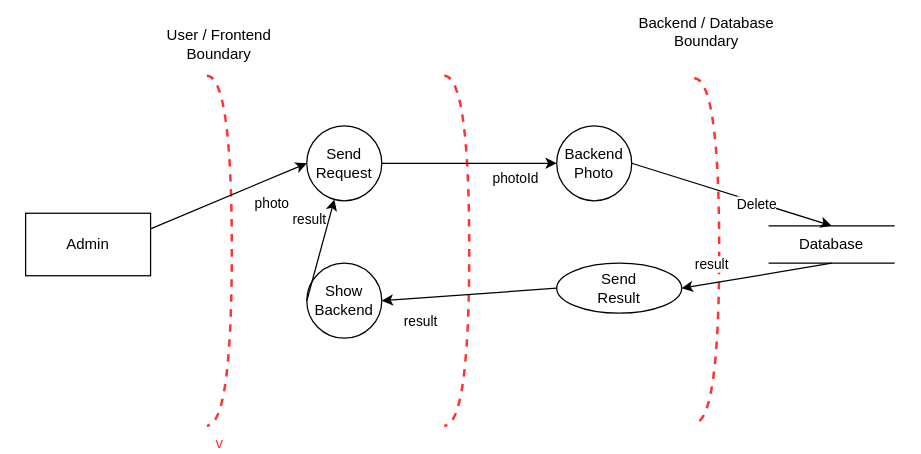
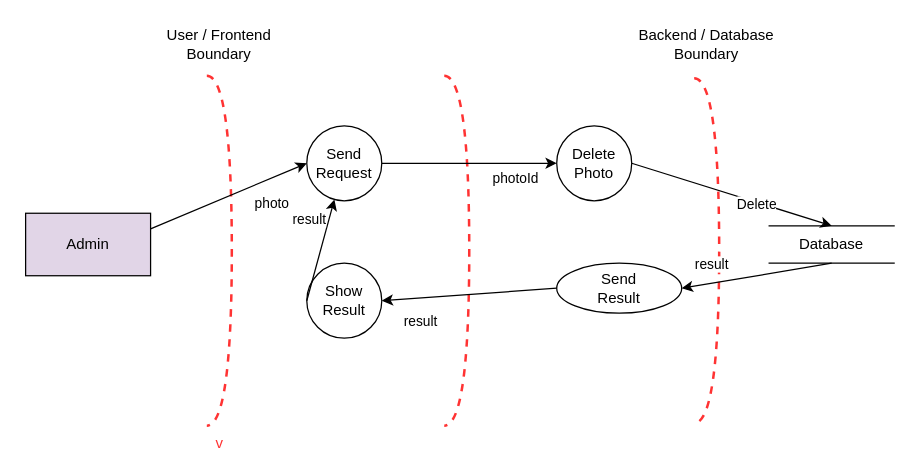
node "Backend / Database Boundary": moved (707, 32) -> (707, 44)
node "Backend Photo": label "Backend Photo" -> "Delete Photo"
node "Admin": fillcolor #ffffff -> #e1d5e7
node "Show Backend": label "Show Backend" -> "Show Result"
